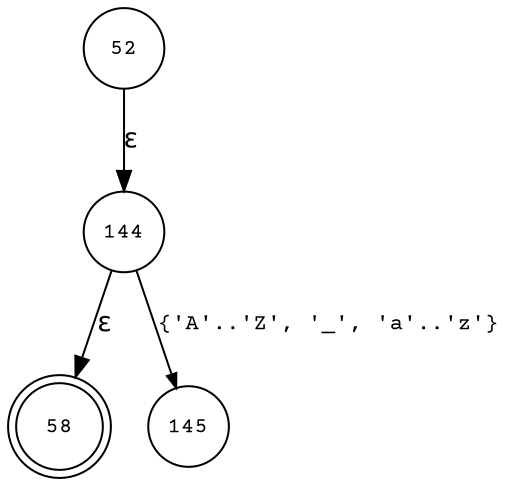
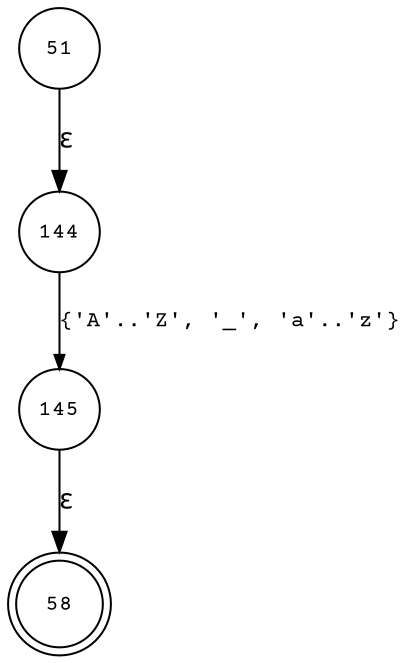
node "52": label "52" -> "51"
edge "144" -> "58": now "145" -> "58"
